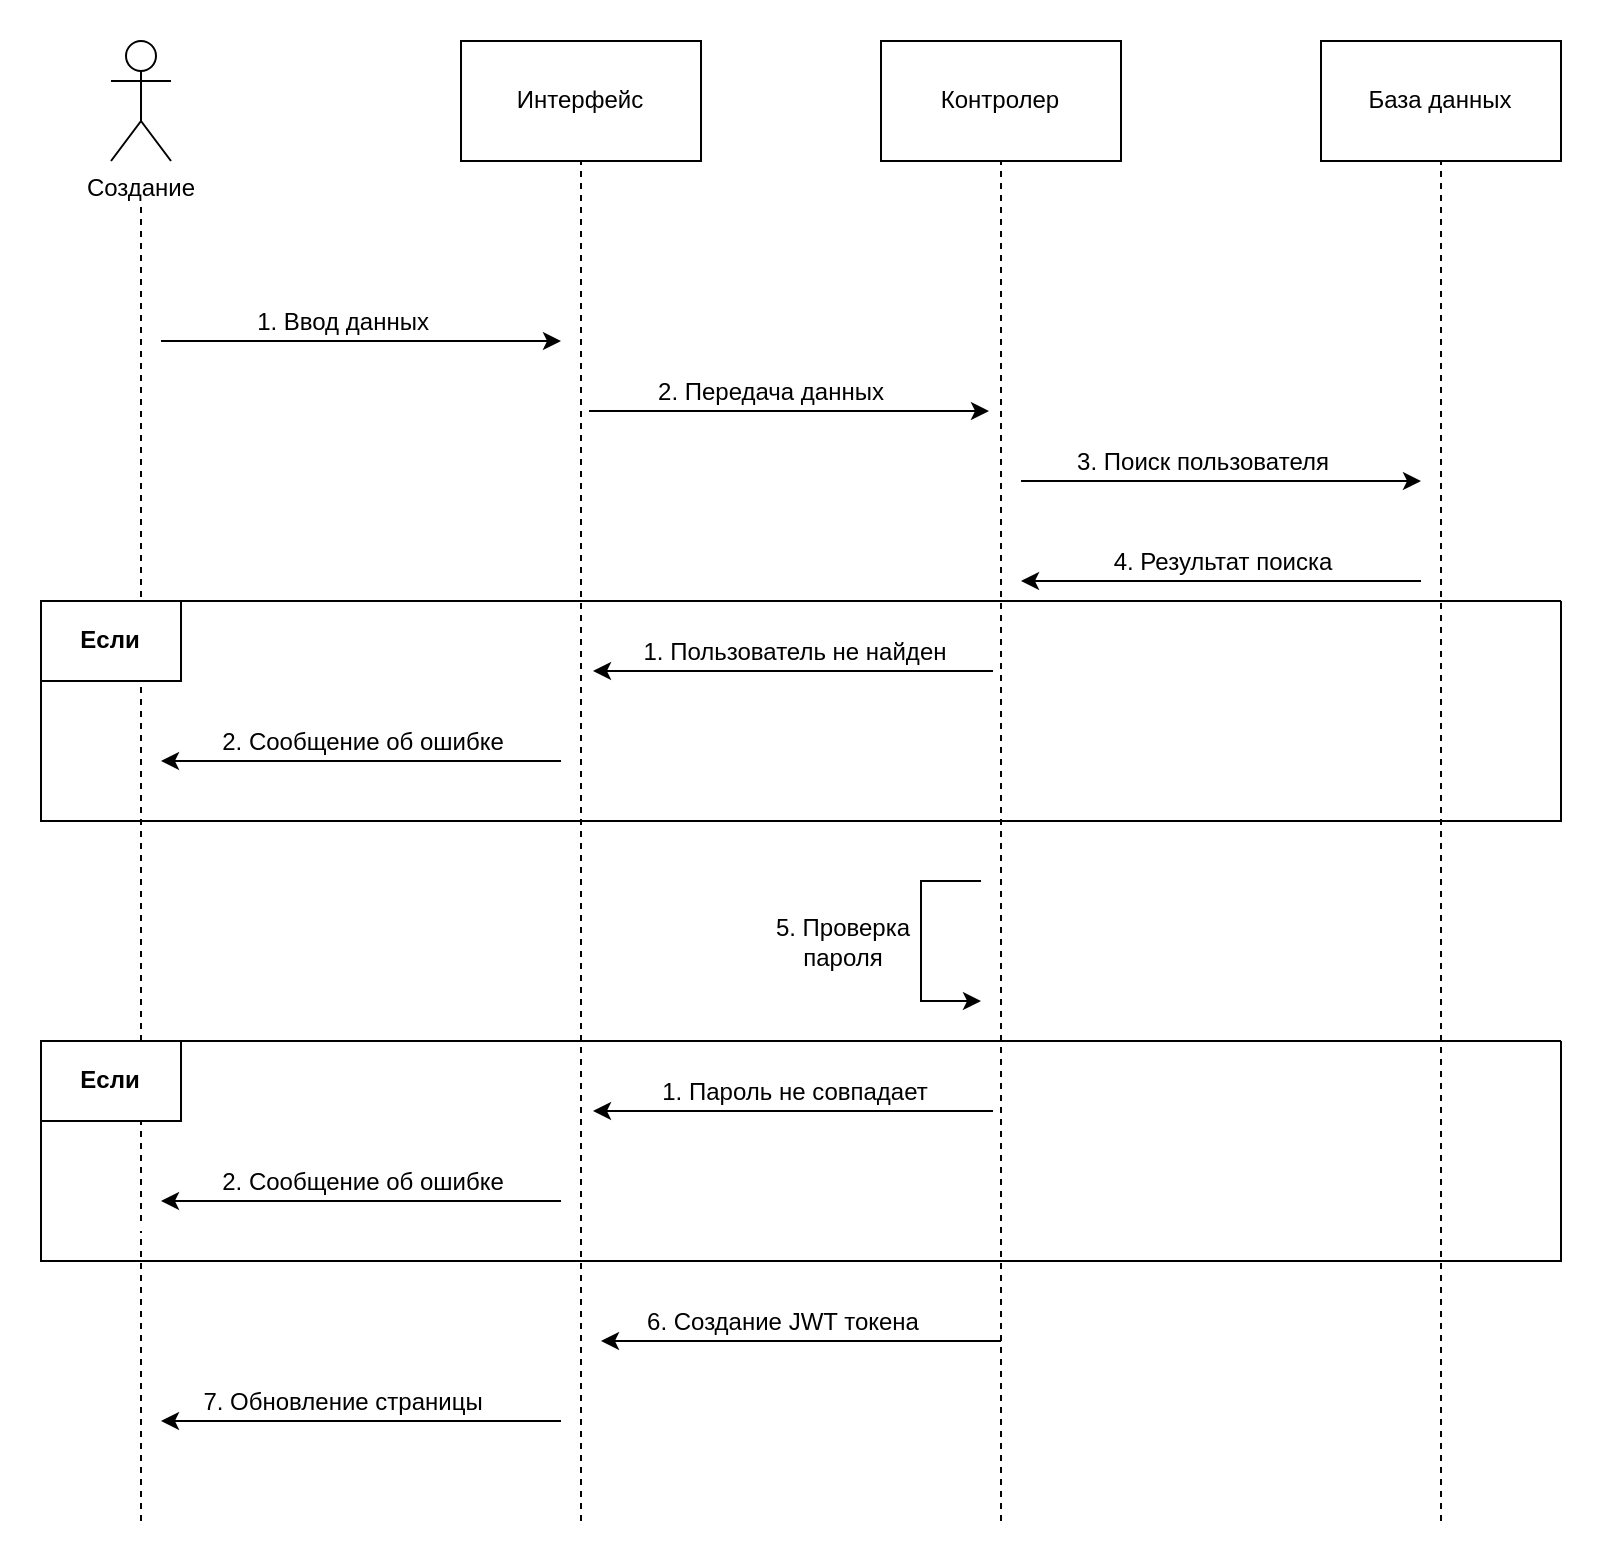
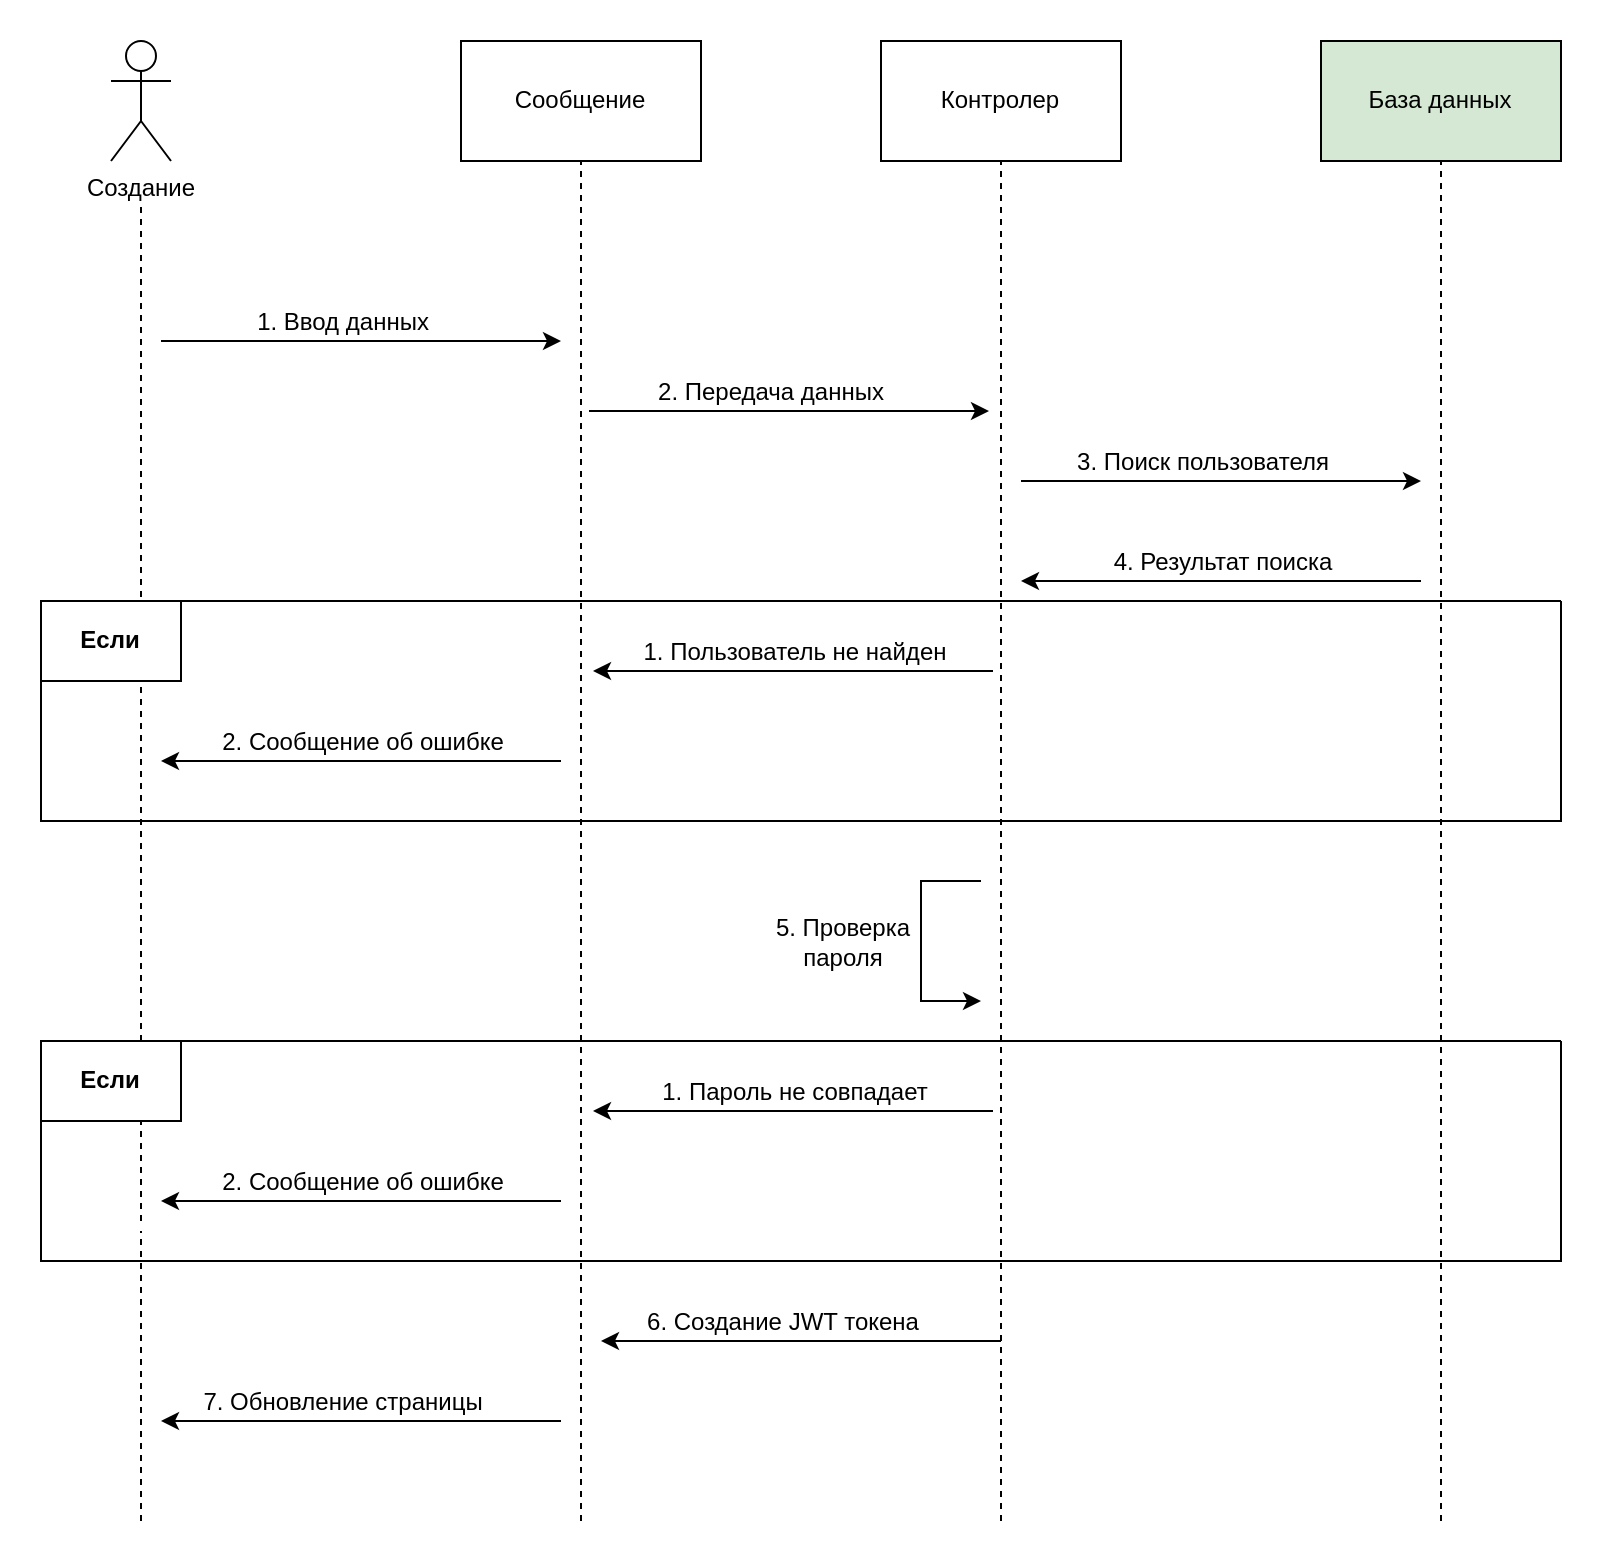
node "Интерфейс": label "Интерфейс" -> "Сообщение"
node "База данных": fillcolor #ffffff -> #d5e8d4
